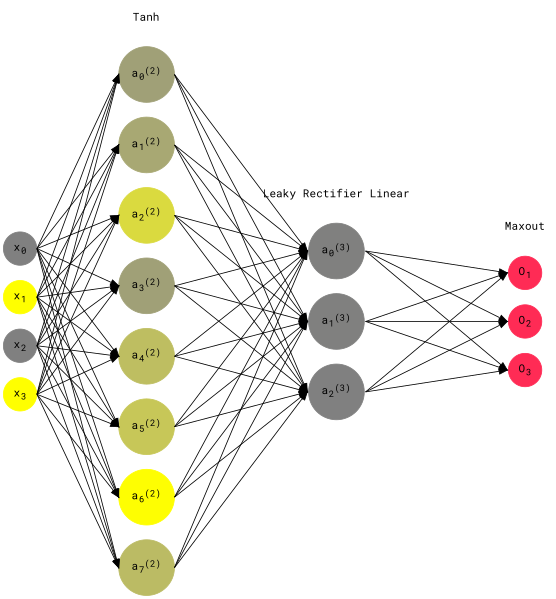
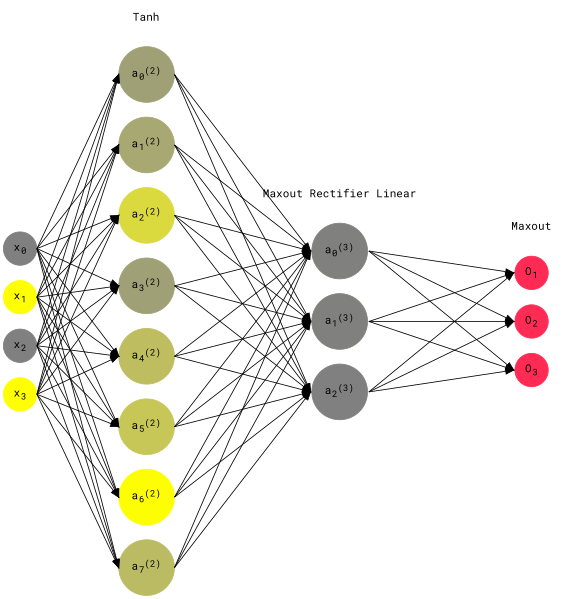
node "Leaky Rectifier Linear": label "Leaky Rectifier Linear" -> "Maxout Rectifier Linear"
